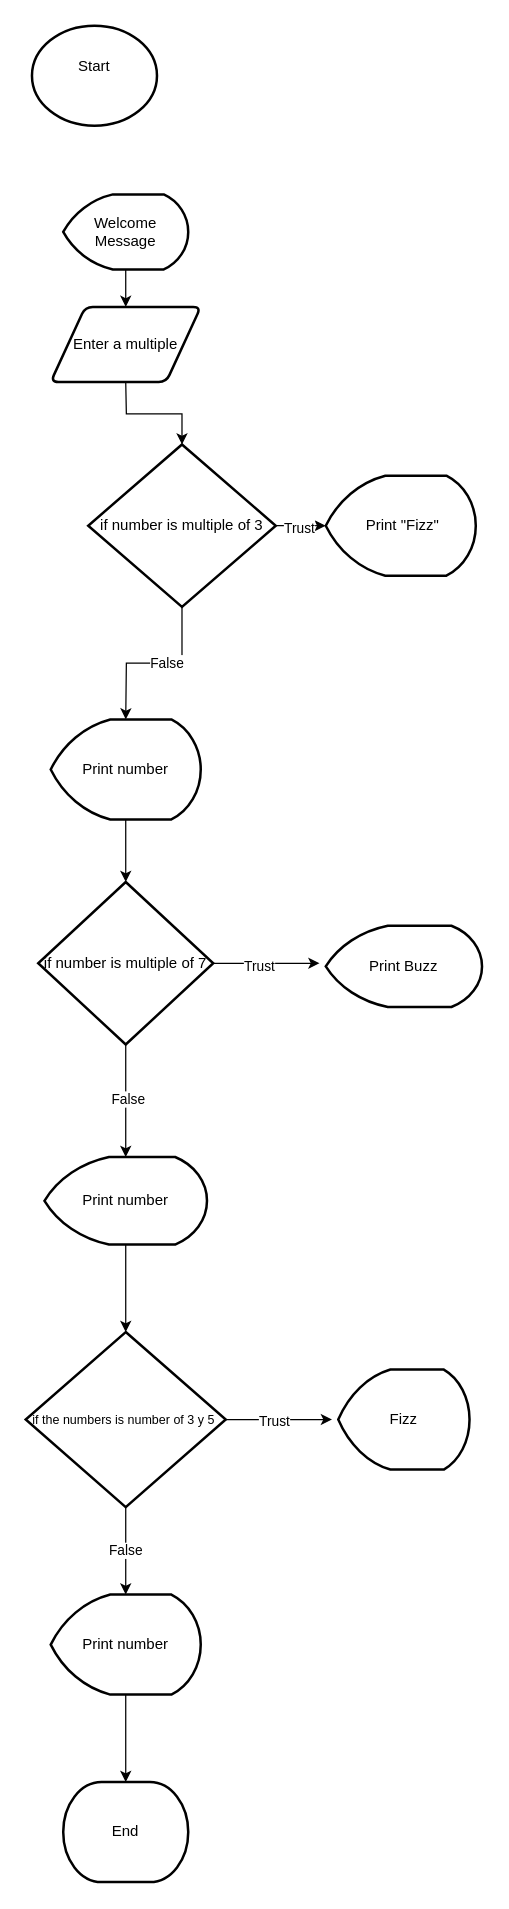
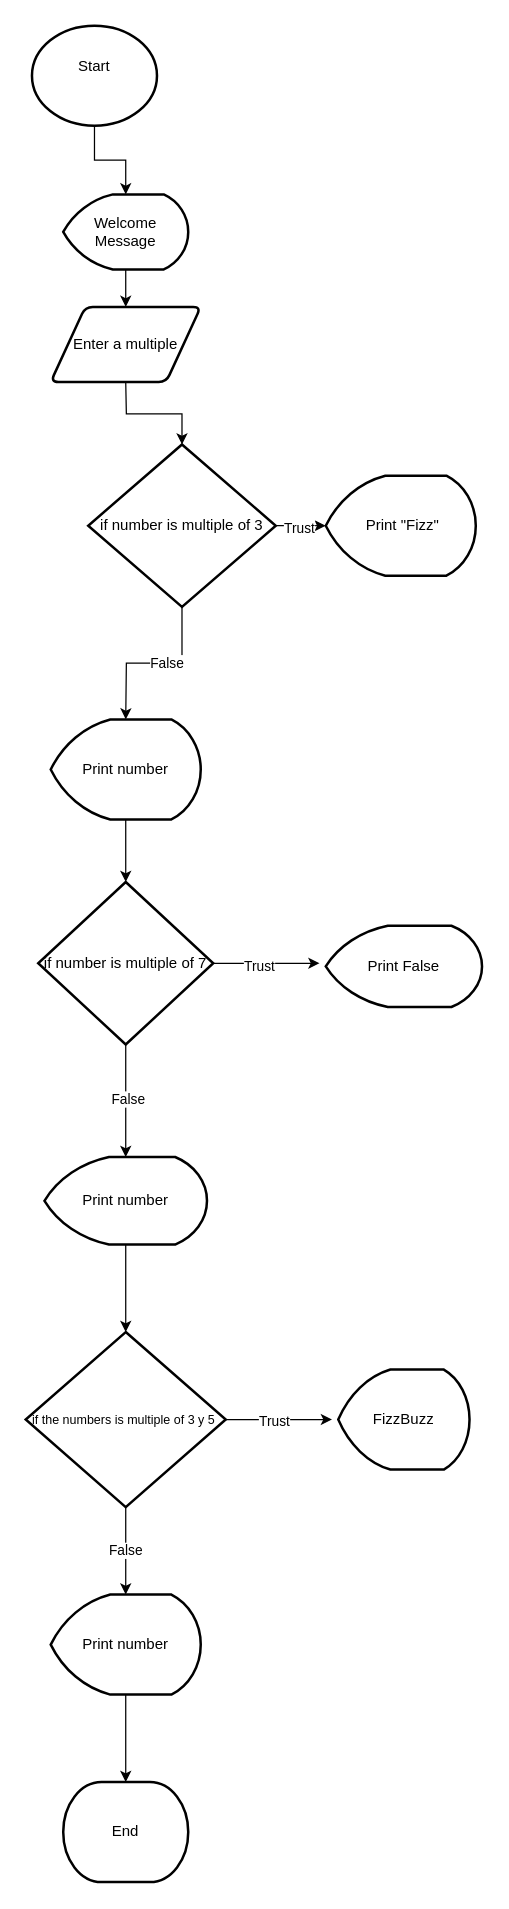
edge "Start" -> "Welcome Message": added
node "Print Buzz": label "Print Buzz" -> "Print False"
node "if the numbers is number of 3 y 5": label "if the numbers is number of 3 y 5" -> "if the numbers is multiple of 3 y 5"
node "Fizz": label "Fizz" -> "FizzBuzz"
